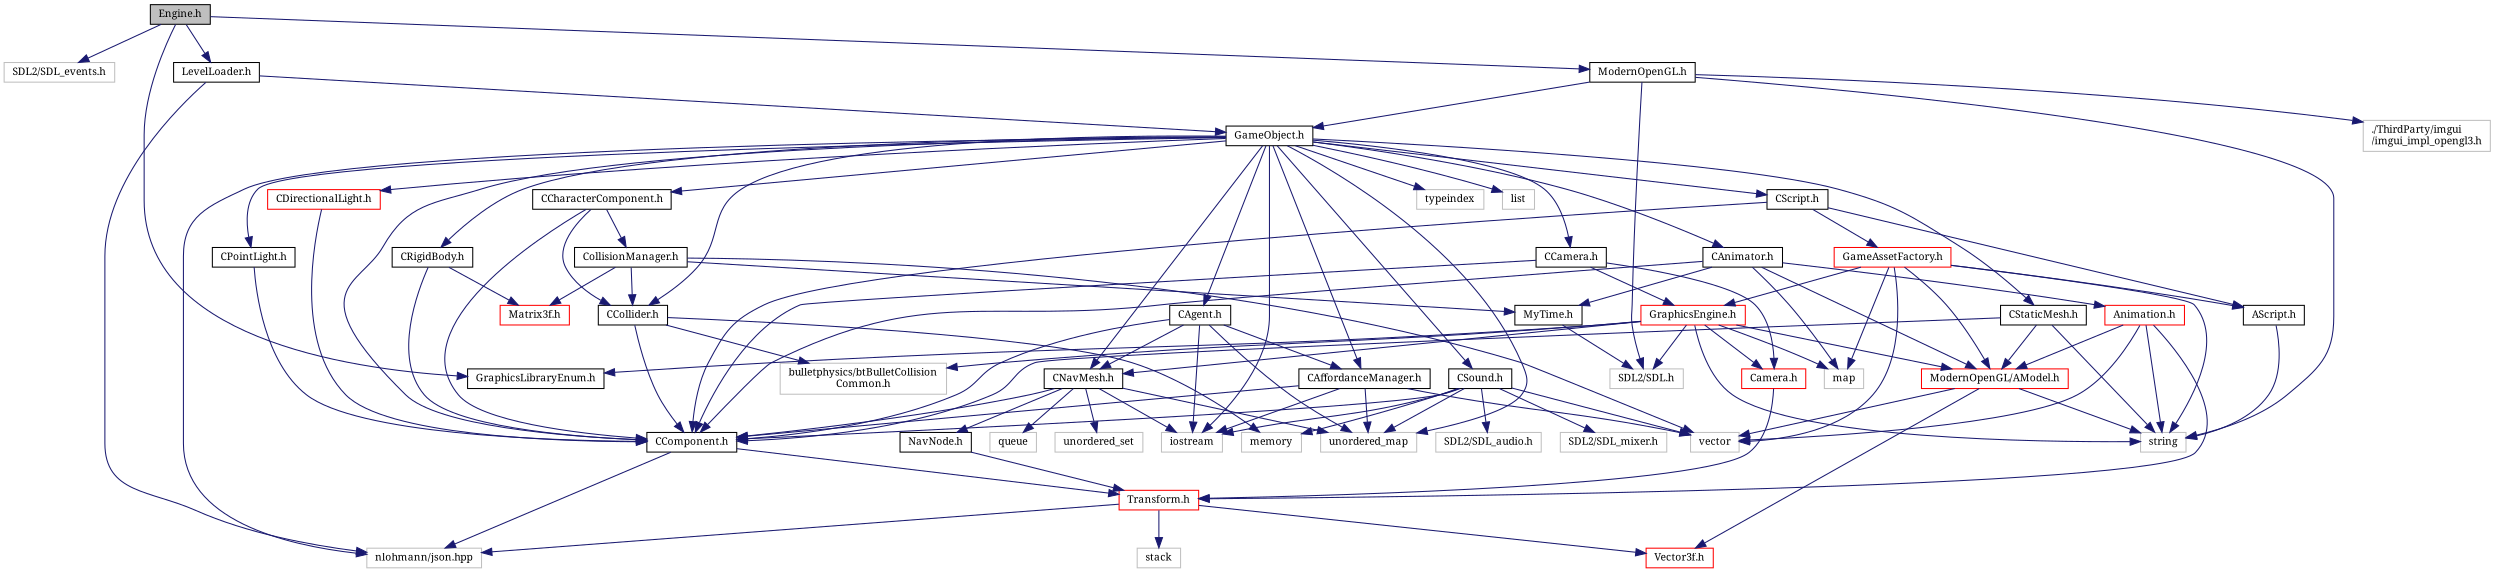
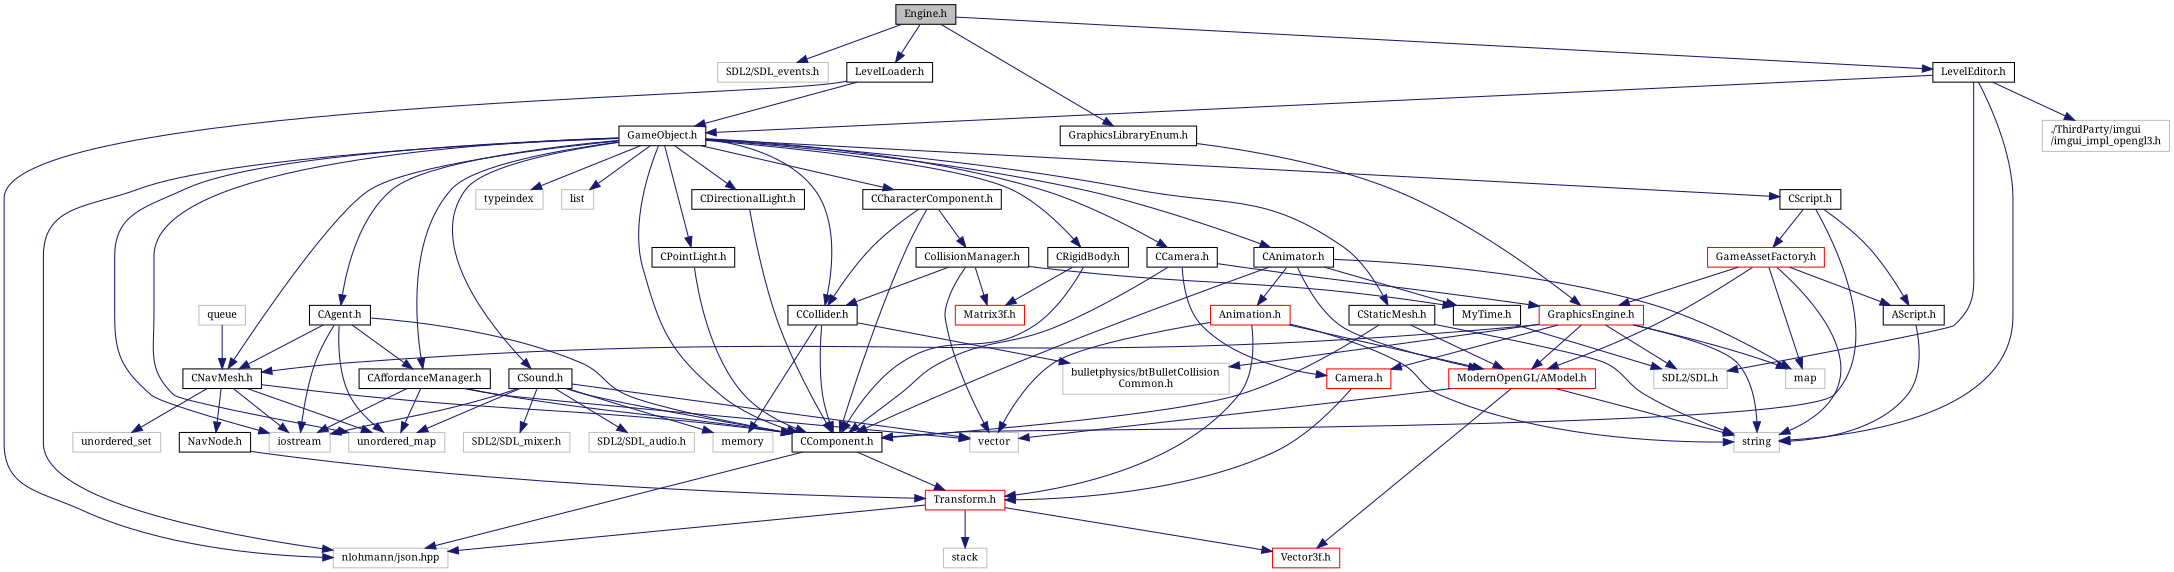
node "ModernOpenGL.h": label "ModernOpenGL.h" -> "LevelEditor.h"
node "CDirectionalLight.h": color red -> black
edge "GraphicsEngine.h" -> "GraphicsLibraryEnum.h": reversed
edge "GameAssetFactory.h" -> "vector": removed
edge "CNavMesh.h" -> "queue": reversed
